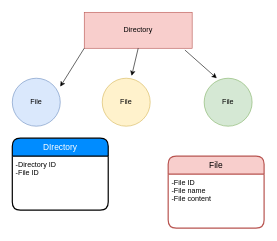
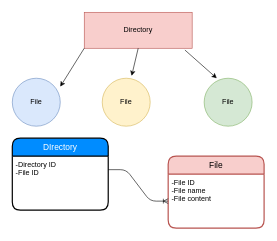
edge "-Directory ID -File ID" -> "-File ID -File name -File content": added
